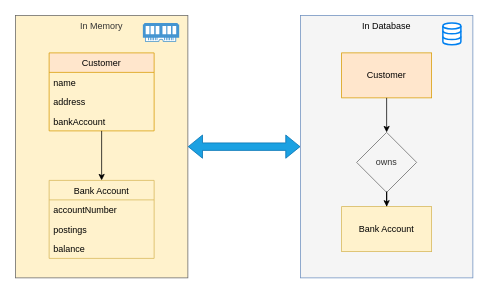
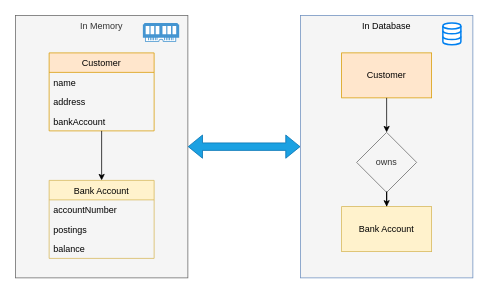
node "In Memory": fillcolor #fff2cc -> #f5f5f5
